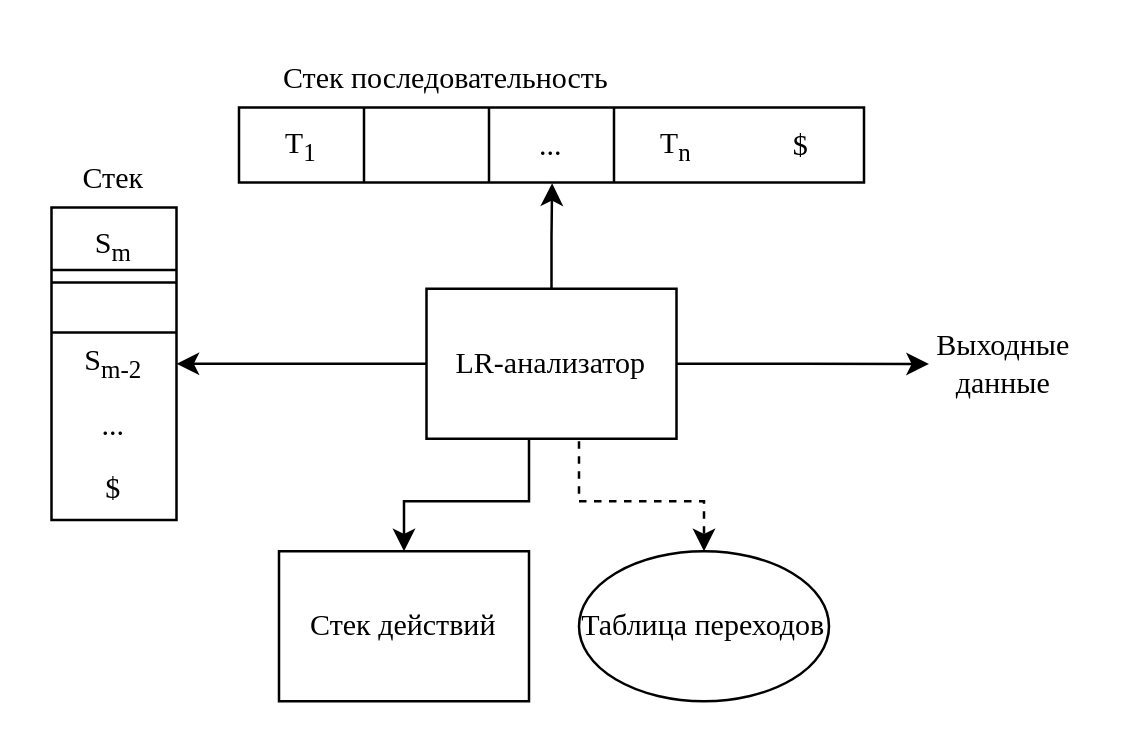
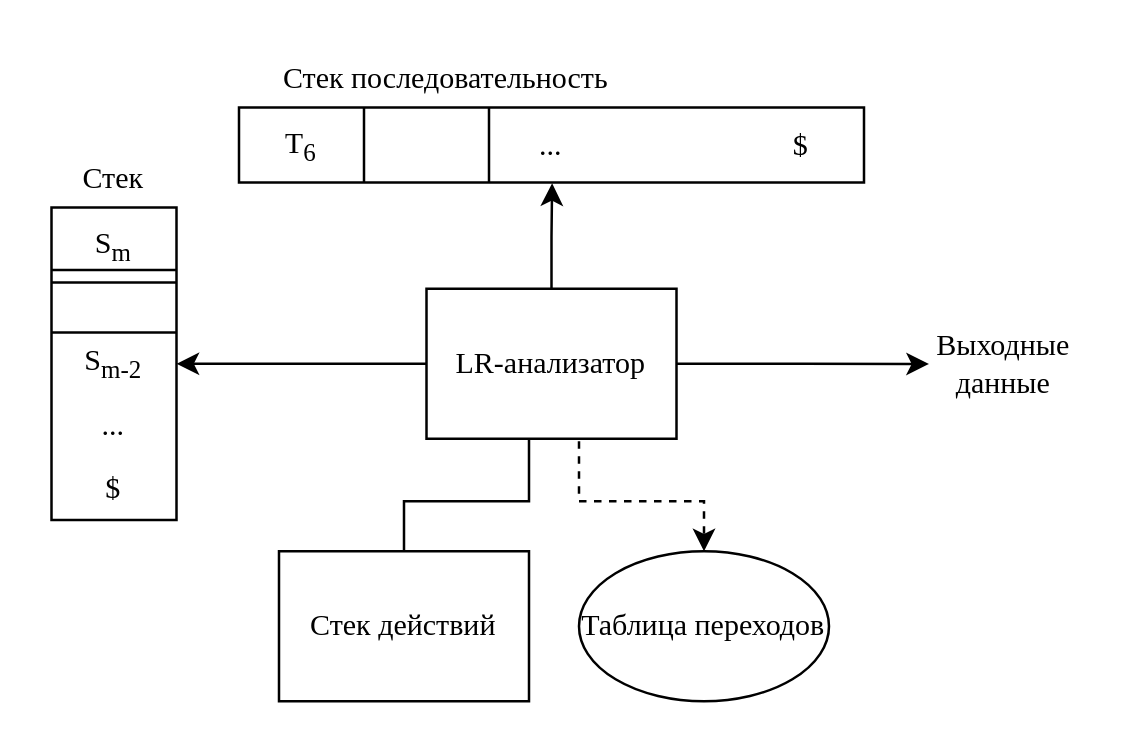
node "Tn": removed
node "T1": label "T1" -> "T6"
edge "LR-анализатор" -> "Стек действий": arrowhead classic -> none
